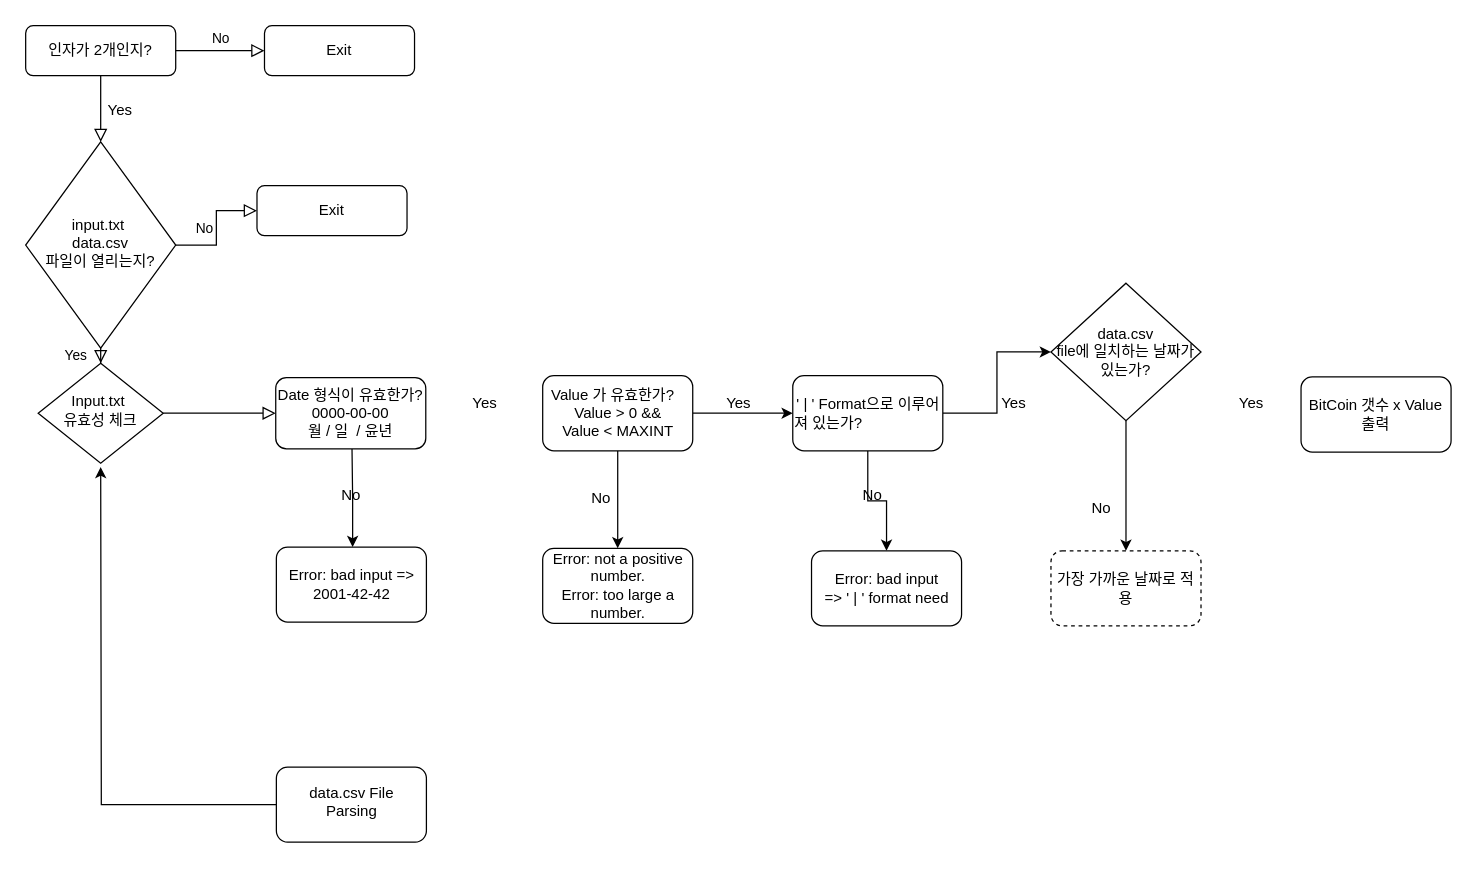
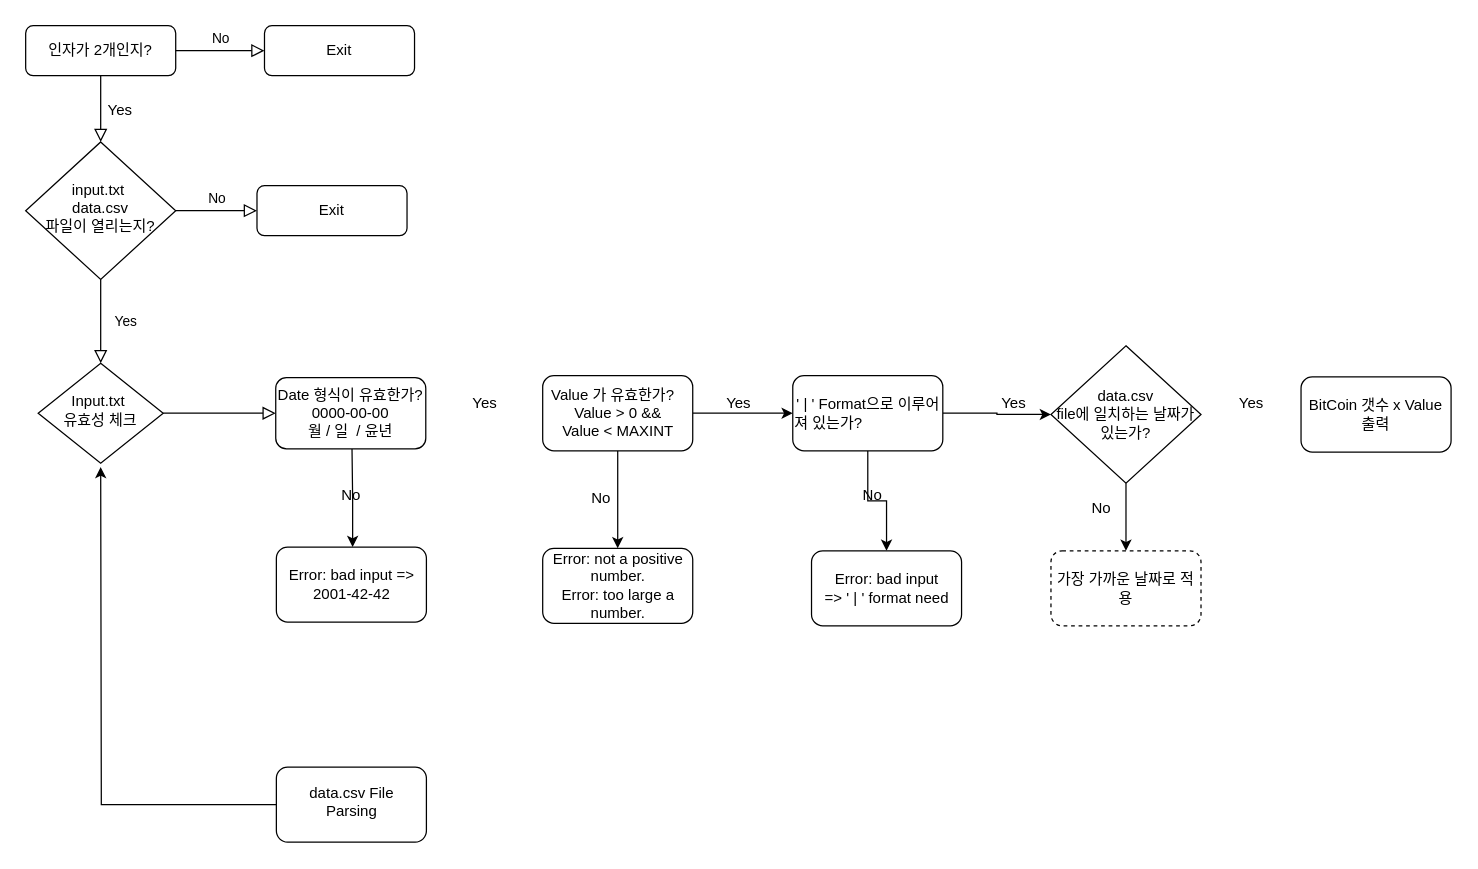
node "input.txt data.csv 파일이 열리는지?": size 150x206 -> 150x138
node "data.csv file에 일치하는 날짜가 있는가?": moved (1126, 352) -> (1126, 414)
